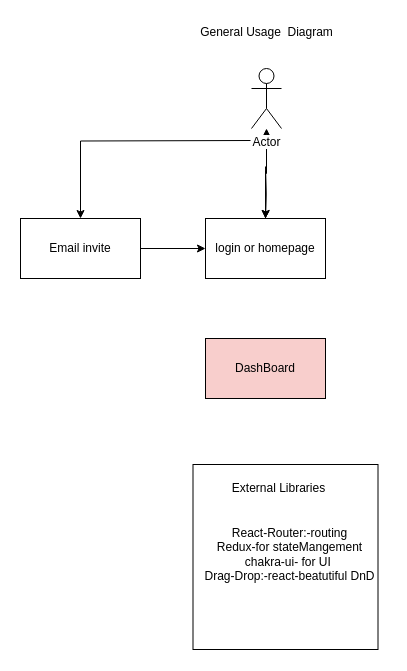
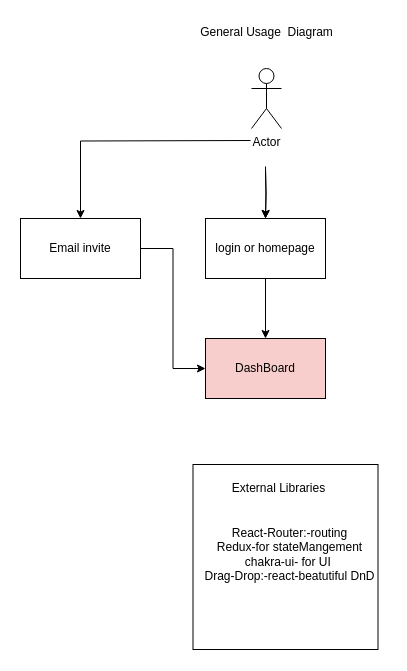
edge "login or homepage" -> "Actor": now "login or homepage" -> "DashBoard"
edge "Email invite" -> "login or homepage": now "Email invite" -> "DashBoard"
